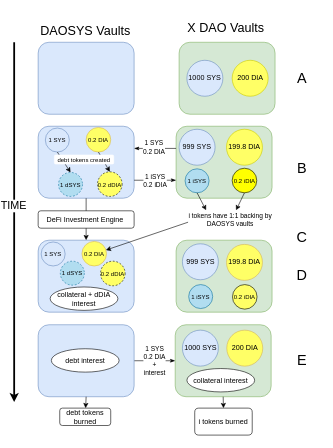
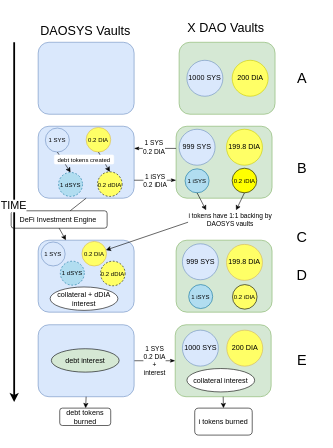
node "DeFi Investment Engine": moved (86, 220) -> (59, 220)
node "debt interest": fillcolor #ffffff -> #d5e8d4
